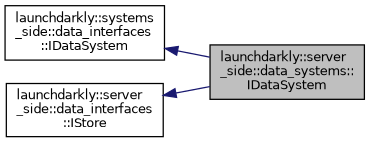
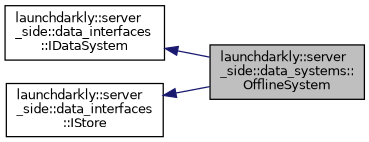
node "launchdarkly::systems _side::data_interfaces ::IDataSystem": label "launchdarkly::systems _side::data_interfaces ::IDataSystem" -> "launchdarkly::server _side::data_interfaces ::IDataSystem"
node "launchdarkly::server _side::data_systems:: IDataSystem": label "launchdarkly::server _side::data_systems:: IDataSystem" -> "launchdarkly::server _side::data_systems:: OfflineSystem"
